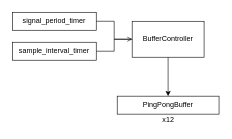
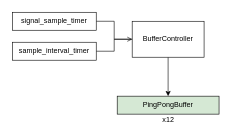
node "signal_period_timer": label "signal_period_timer" -> "signal_sample_timer"
node "PingPongBuffer": fillcolor #ffffff -> #d5e8d4
